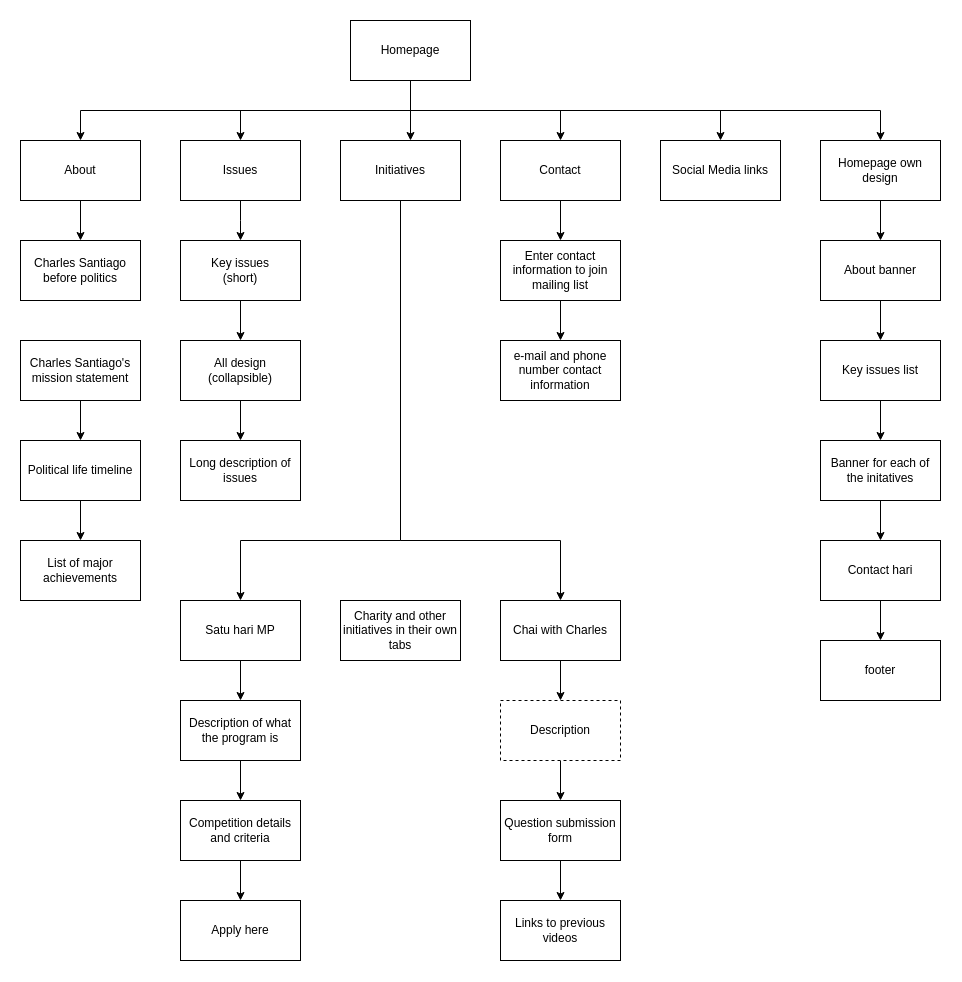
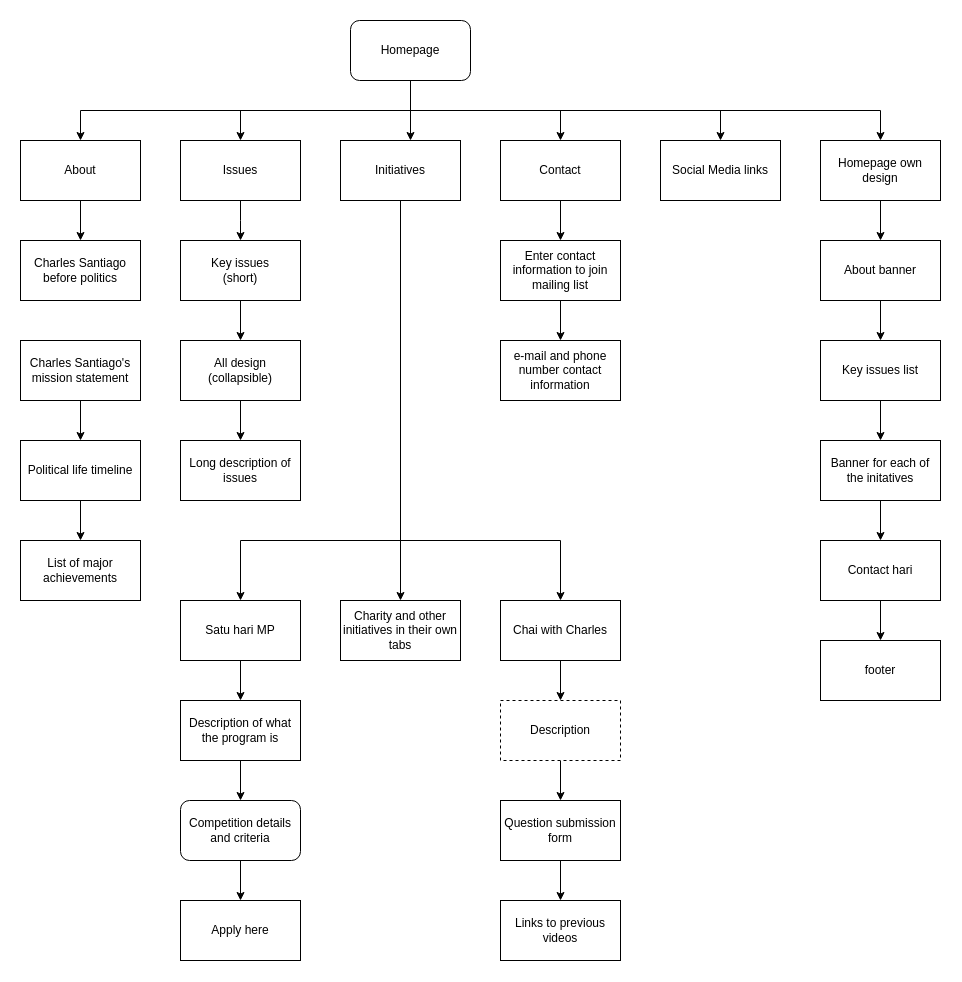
node "Homepage": shape rectangle -> rounded rectangle
edge "Initiatives" -> "Charity and other initiatives in their own tabs": added
node "Competition details and criteria": shape rectangle -> rounded rectangle
